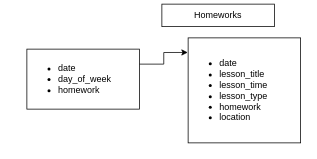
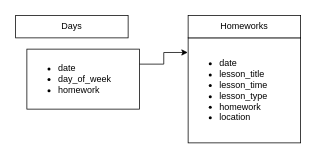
node "Homeworks": moved (218, 15) -> (244, 27)
node "Days": added
